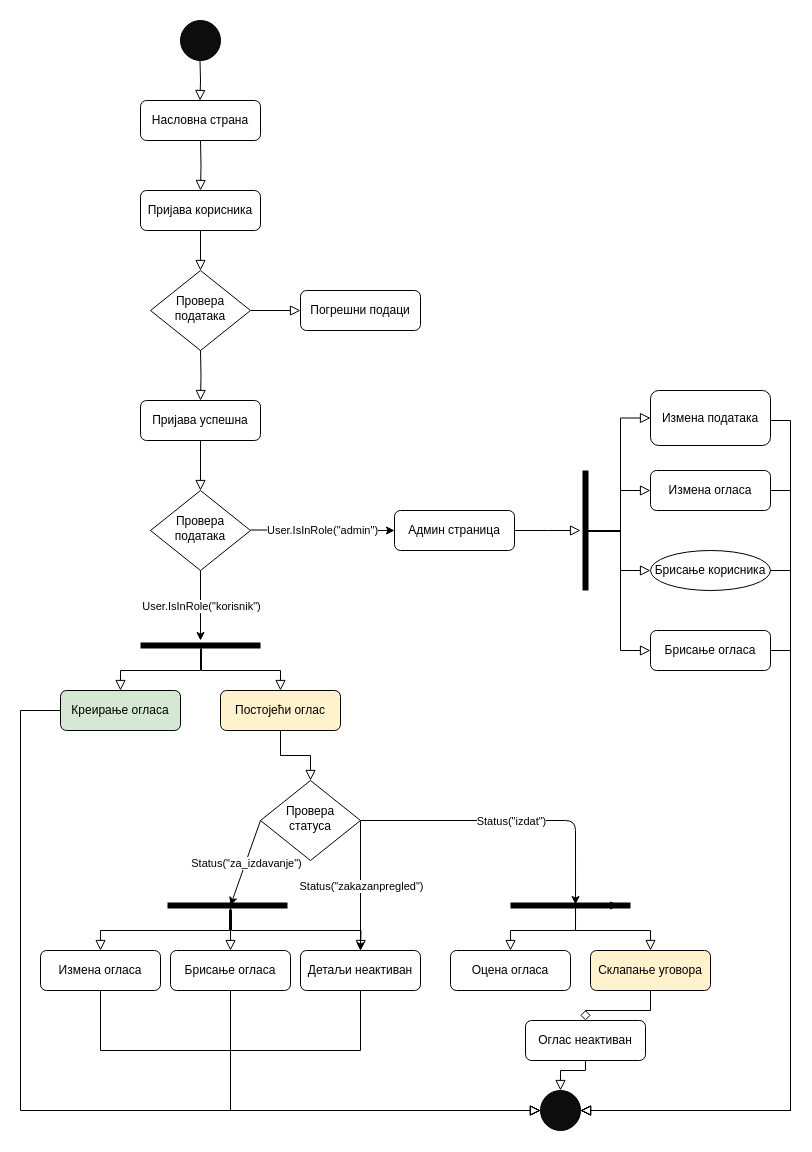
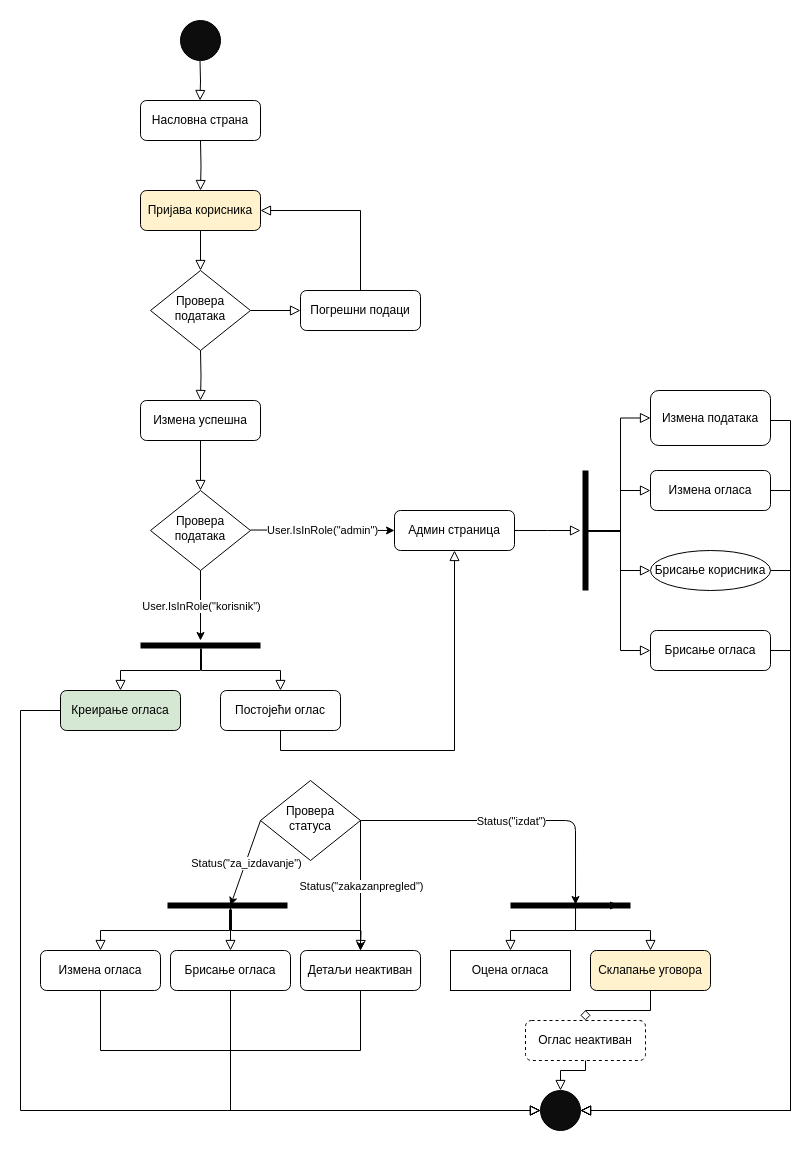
node "Пријава корисника": fillcolor #ffffff -> #fff2cc
edge "Погрешни подаци" -> "Пријава корисника": added
node "Пријава успешна": label "Пријава успешна" -> "Измена успешна"
node "Постојећи оглас": fillcolor #fff2cc -> #ffffff
edge "Постојећи оглас" -> "Провера статуса": now "Постојећи оглас" -> "Админ страница"
node "Оцена огласа": shape rounded rectangle -> rectangle
node "Оглас неактиван": style solid -> dashed
